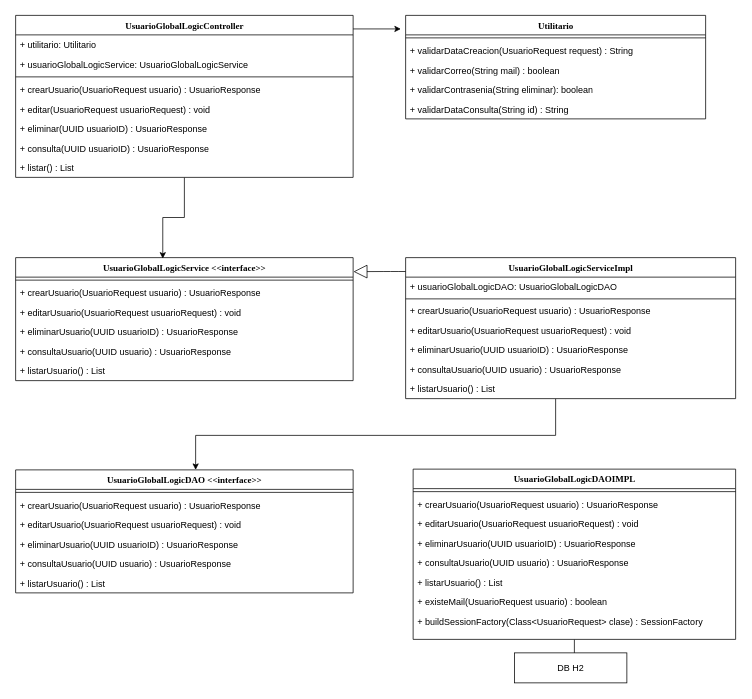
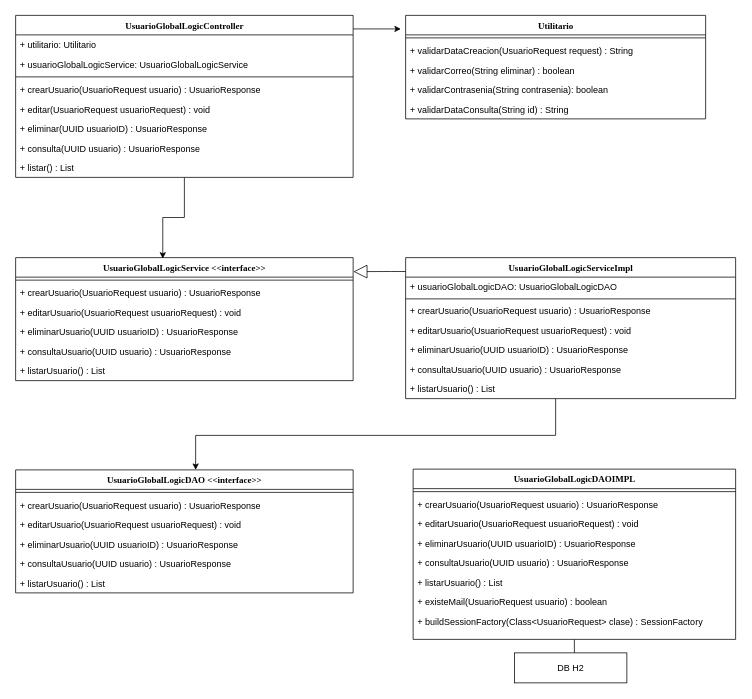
node "+ validarCorreo(String mail) : boolean": label "+ validarCorreo(String mail) : boolean" -> "+ validarCorreo(String eliminar) : boolean"
node "+ validarContrasenia(String eliminar): boolean": label "+ validarContrasenia(String eliminar): boolean" -> "+ validarContrasenia(String contrasenia): boolean"
node "+ consulta(UUID usuarioID) : UsuarioResponse": label "+ consulta(UUID usuarioID) : UsuarioResponse" -> "+ consulta(UUID usuario) : UsuarioResponse"
